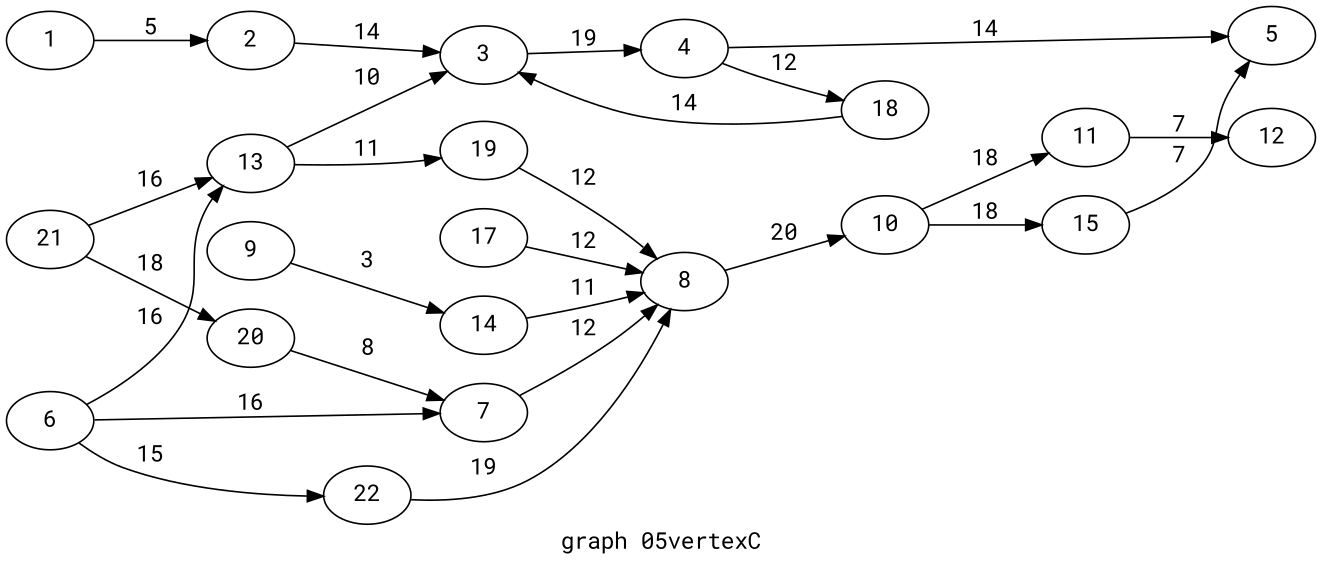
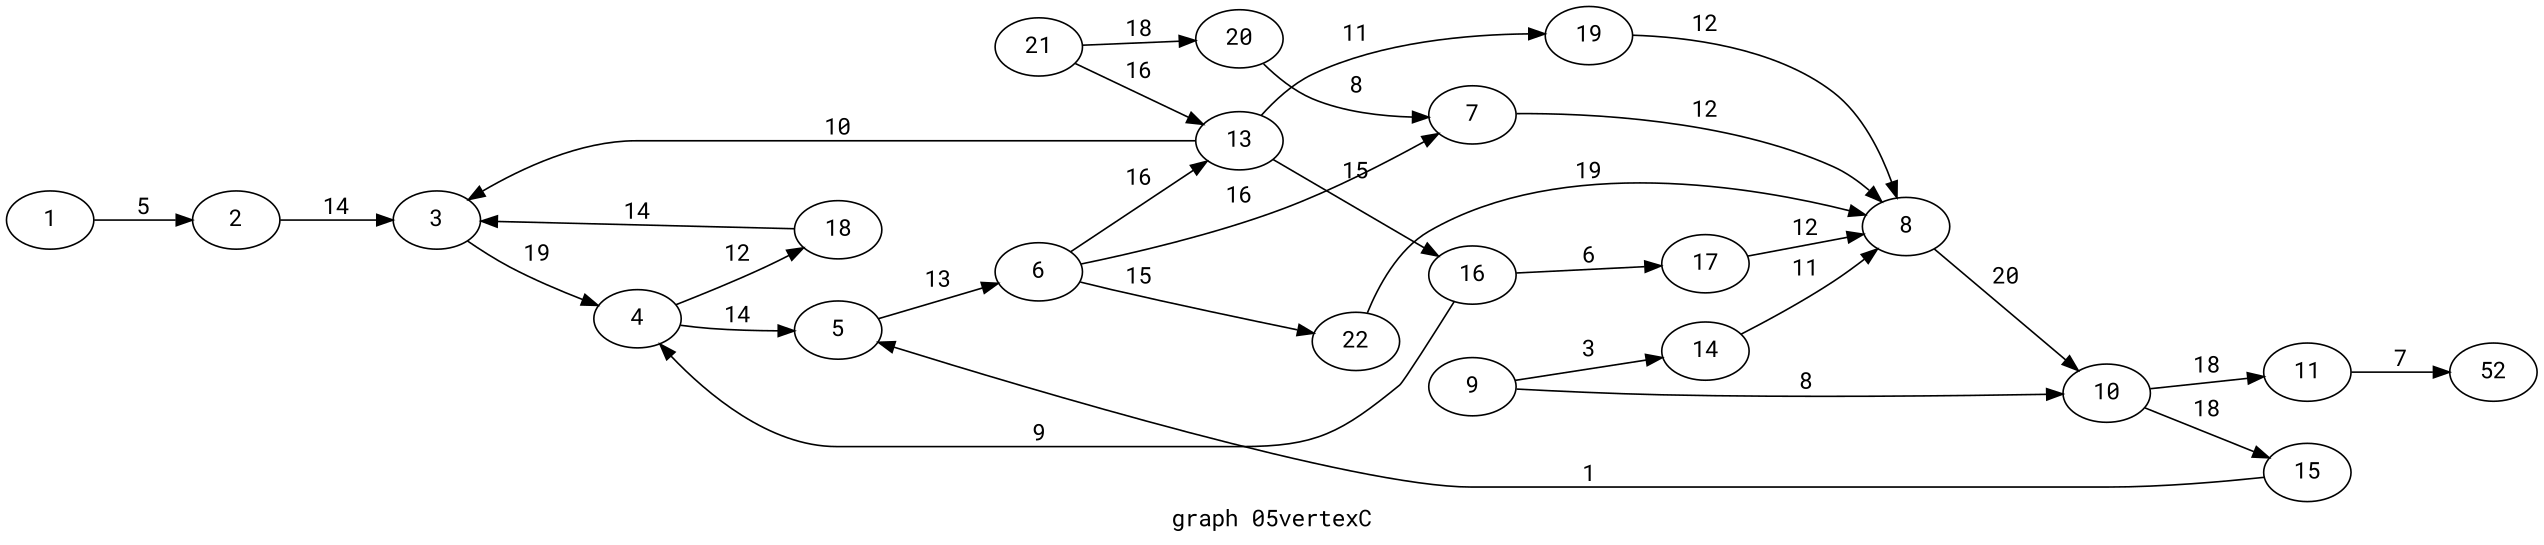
node "12": label "12" -> "52"
edge "15" -> "5": label " 7 " -> " 1 "
node "16": added
edge "5" -> "6": added, label "13"
edge "9" -> "10": added, label "8"
